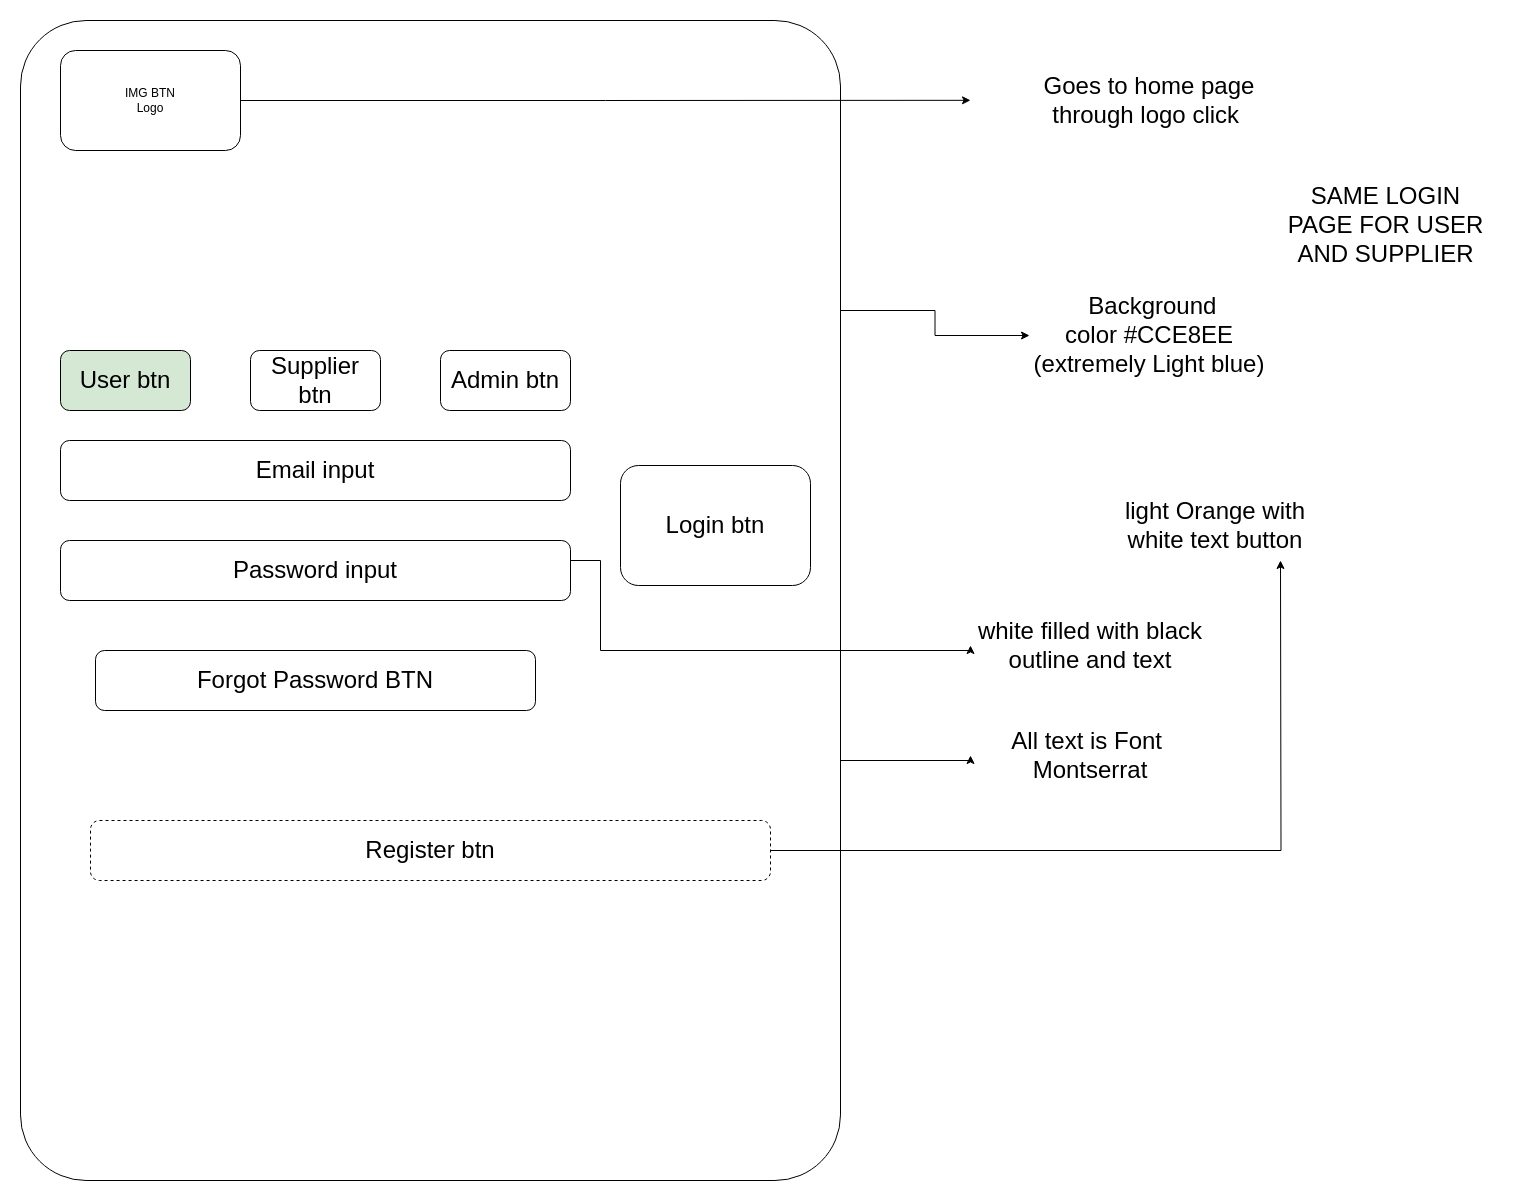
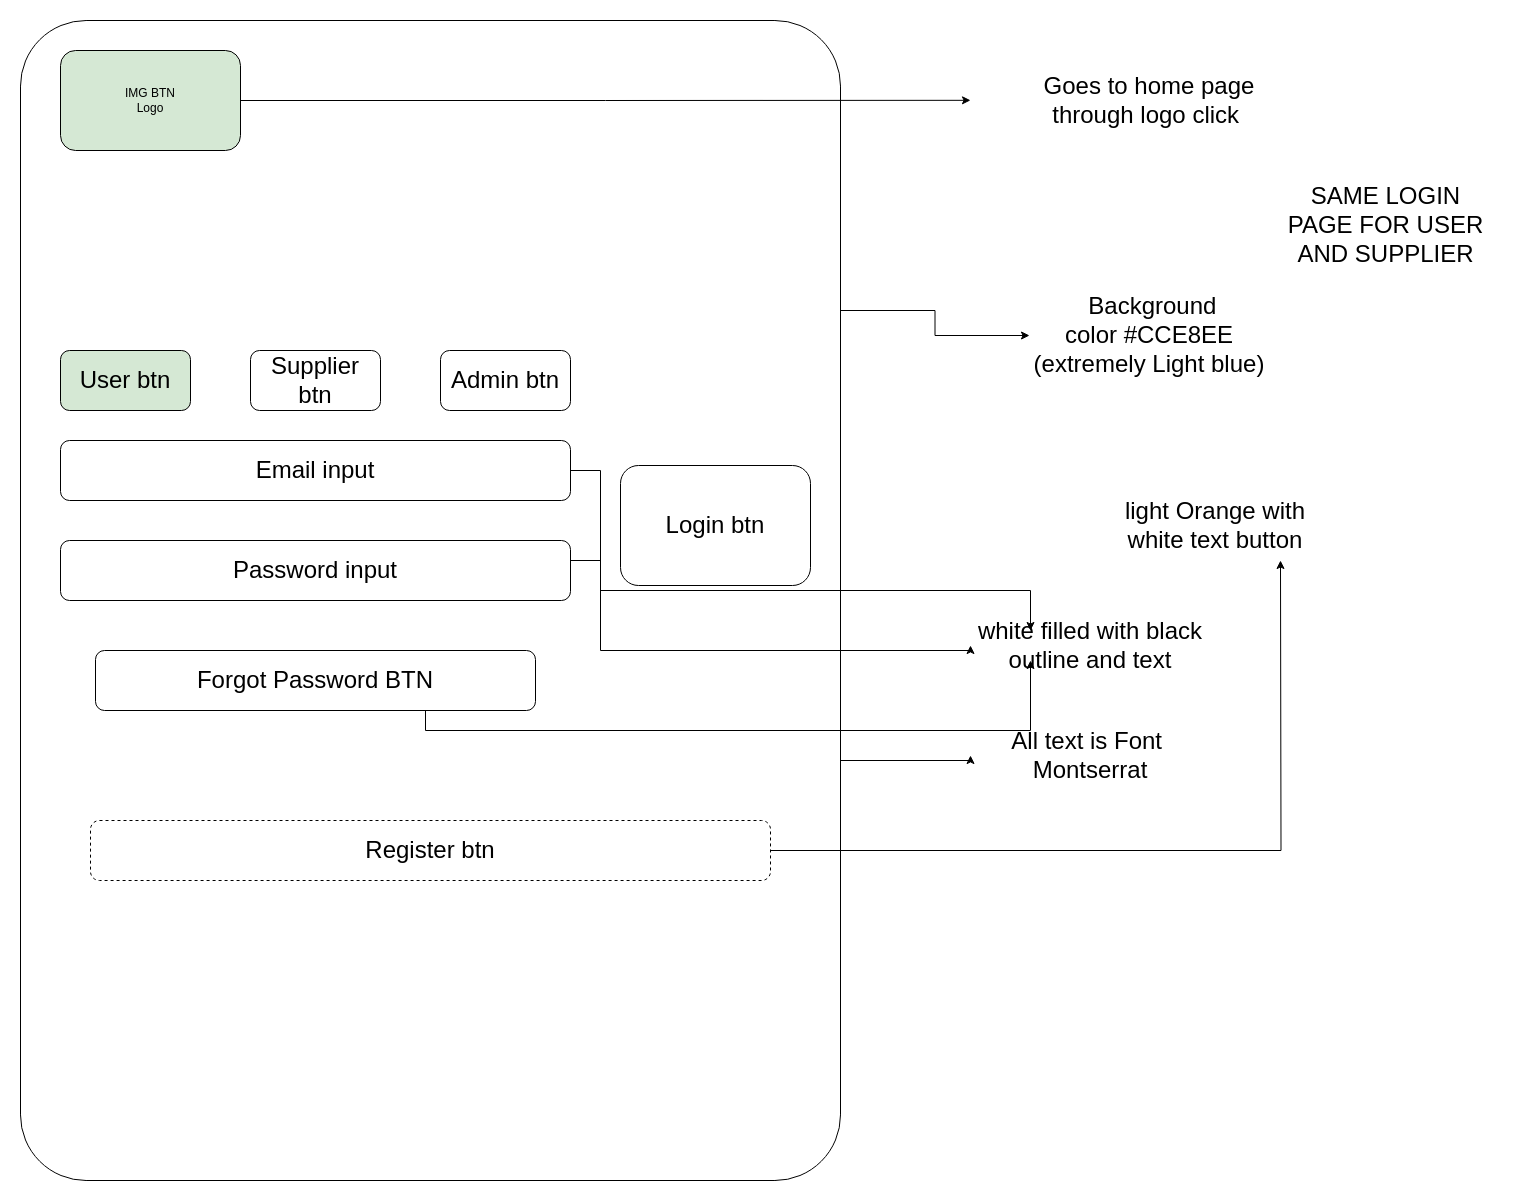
node "IMG BTN Logo": fillcolor #ffffff -> #d5e8d4
edge "Email input" -> "white filled with black outline and text": added
edge "Forgot Password BTN" -> "white filled with black outline and text": added
